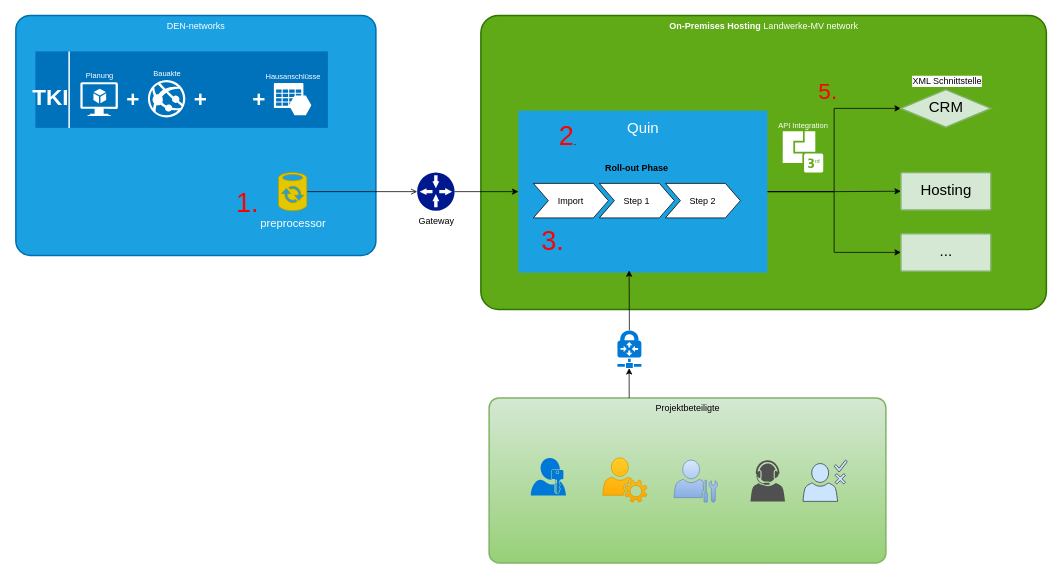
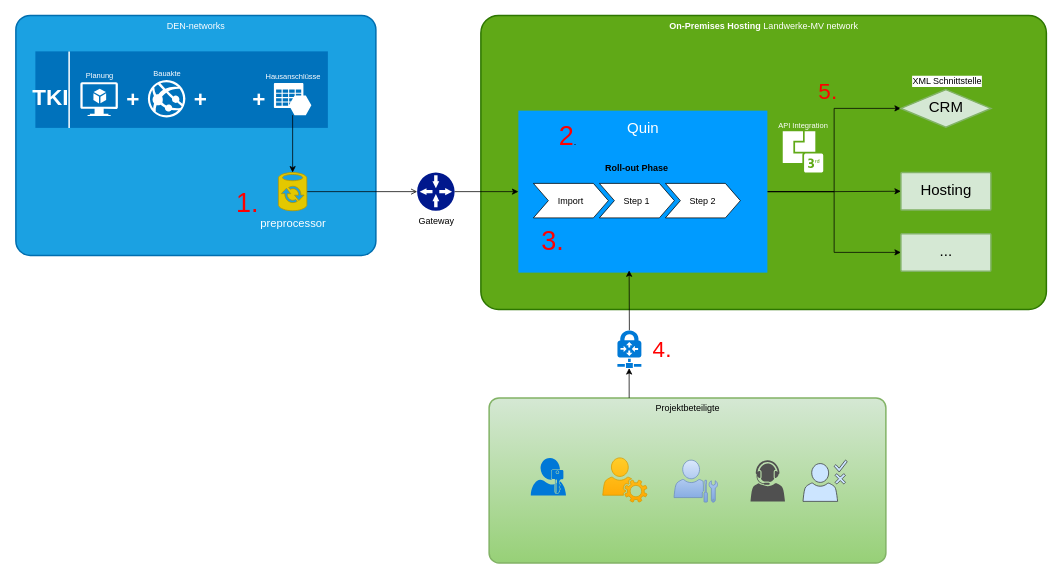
node "Quin": fillcolor #1ba1e2 -> #009bff
edge "Hausanschlüsse" -> "preprocessor": added
node "4.": added
